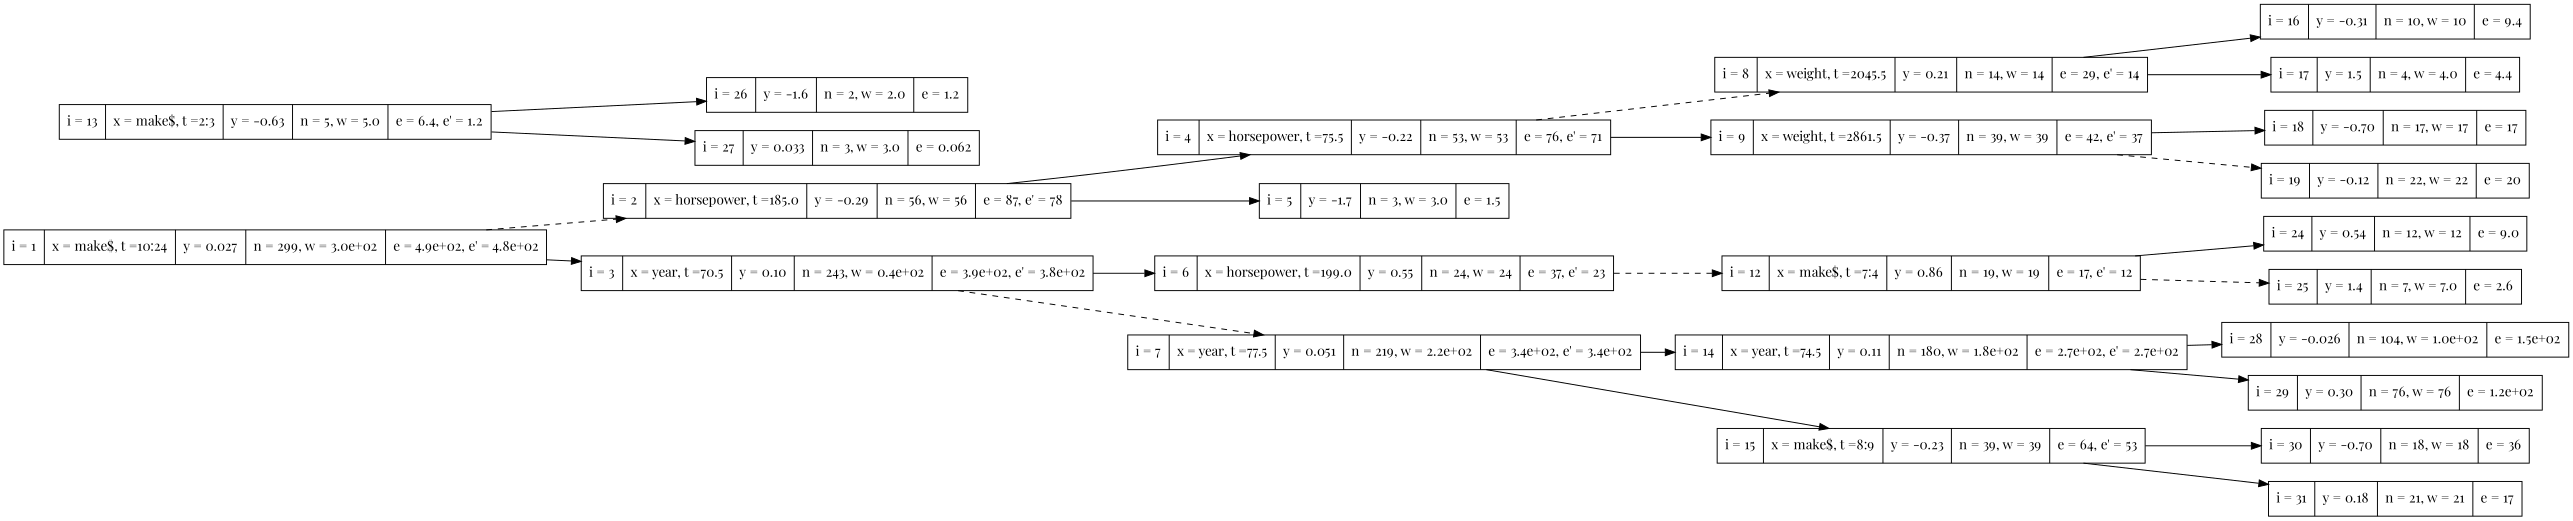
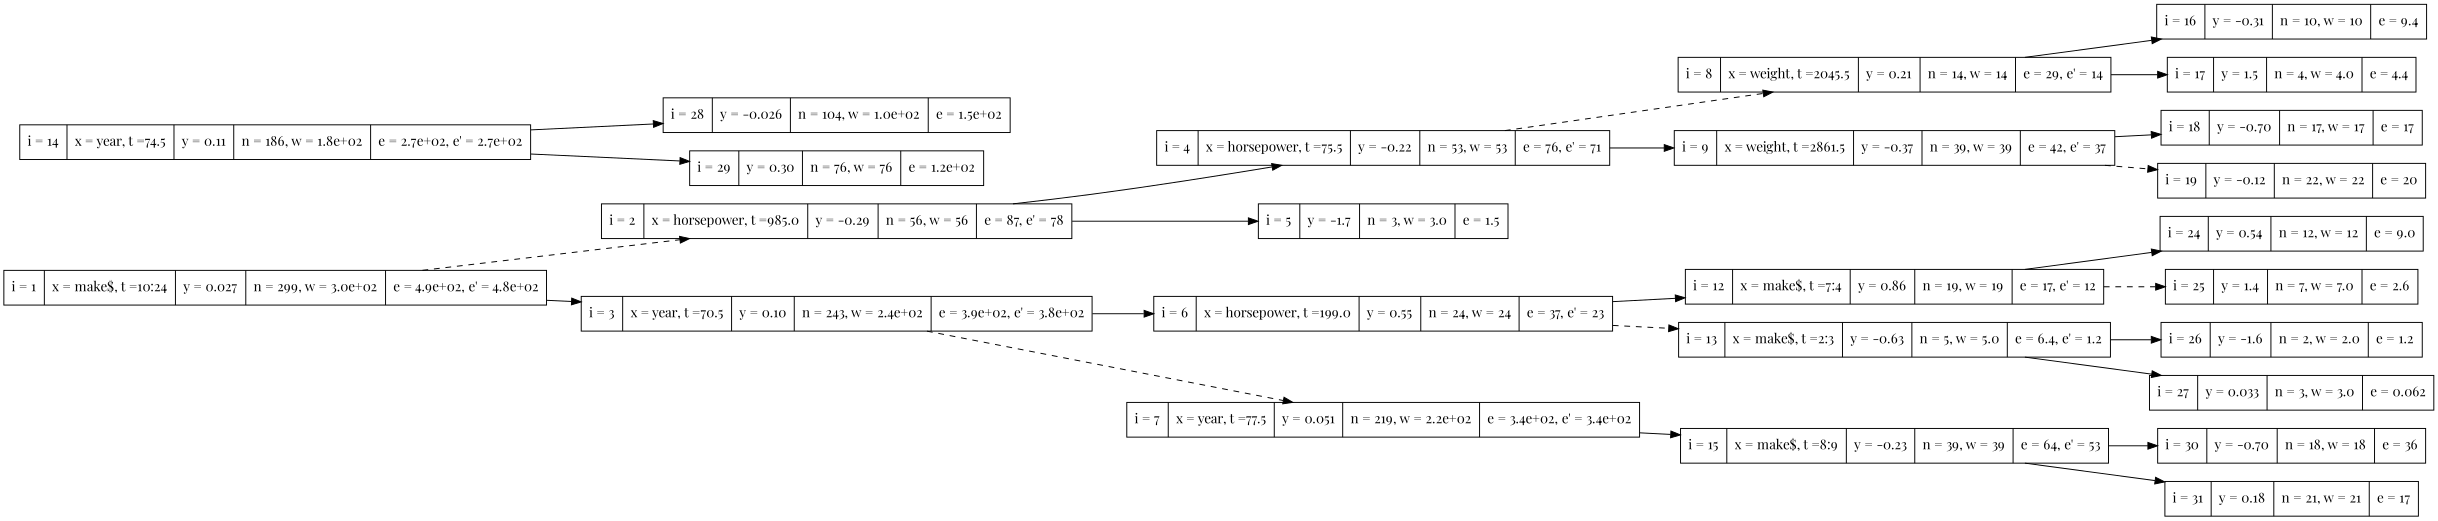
node "i = 2": text "x = horsepower, t =185.0" -> "x = horsepower, t =985.0"
node "i = 3": text "n = 243, w = 0.4e+02" -> "n = 243, w = 2.4e+02"
edge "i = 6" -> "i = 12": style dashed -> solid
edge "i = 6" -> "i = 13": added
edge "i = 7" -> "i = 14": removed
node "i = 14": text "n = 180, w = 1.8e+02" -> "n = 186, w = 1.8e+02"
